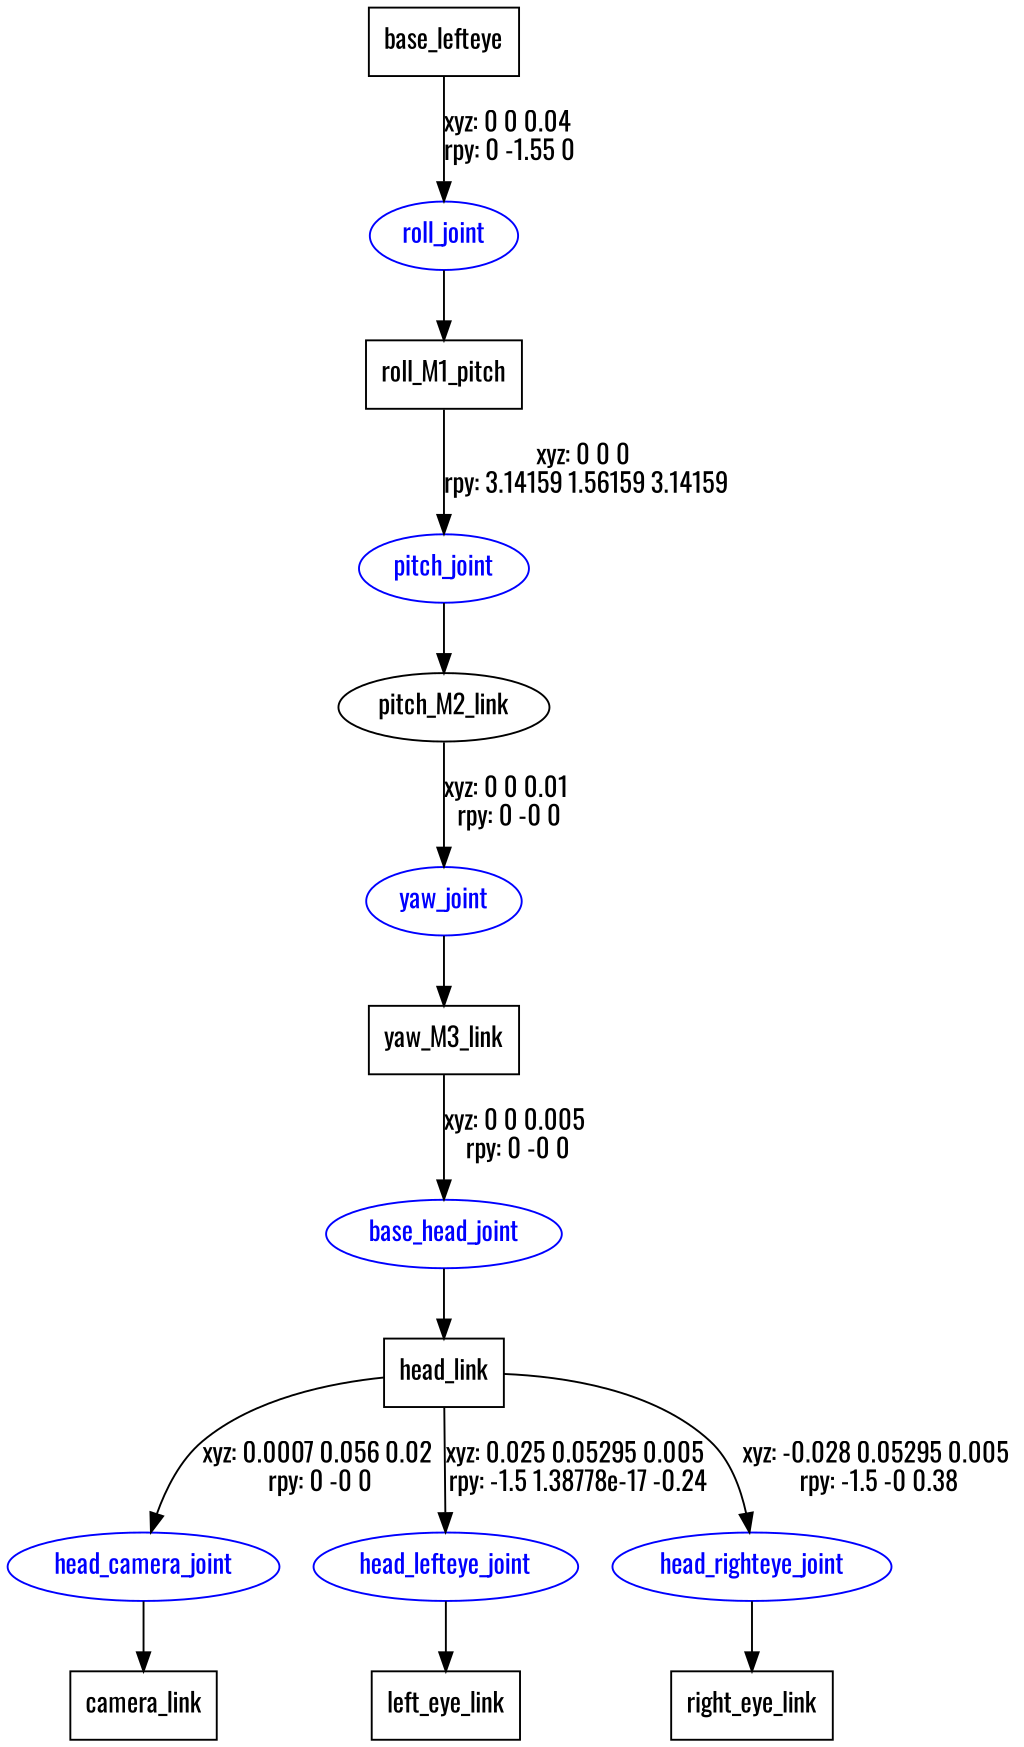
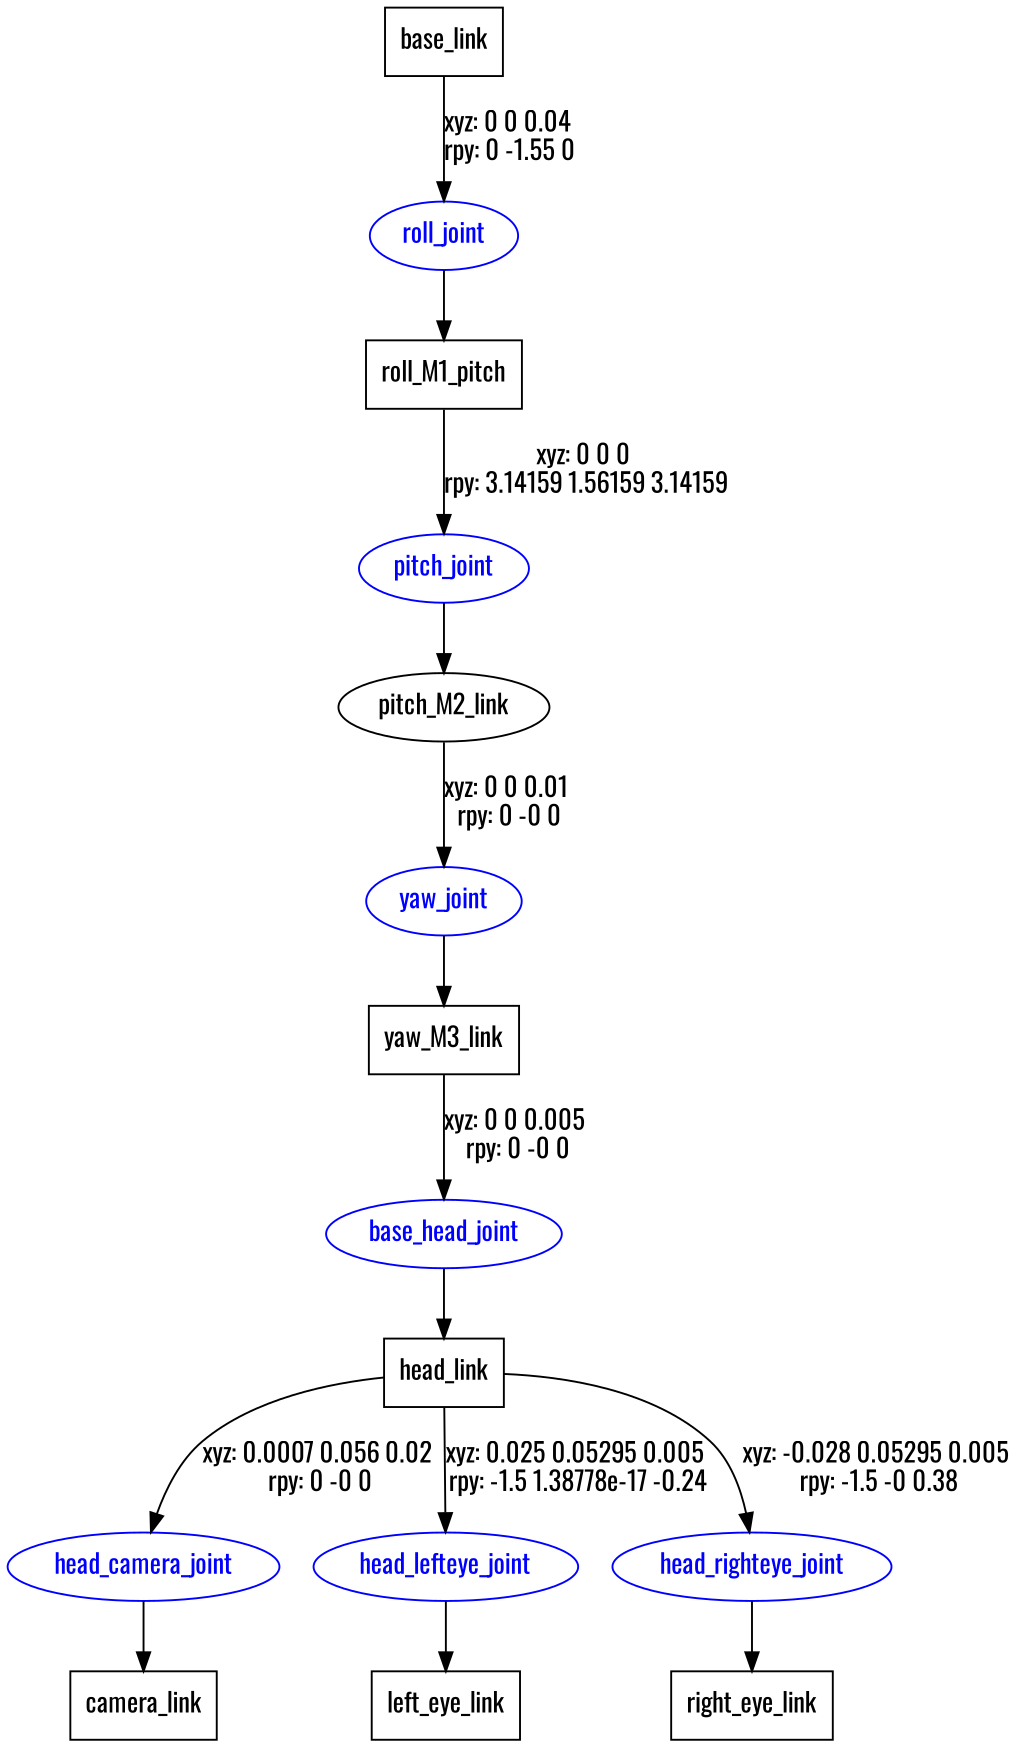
node "base_lefteye": label "base_lefteye" -> "base_link"
